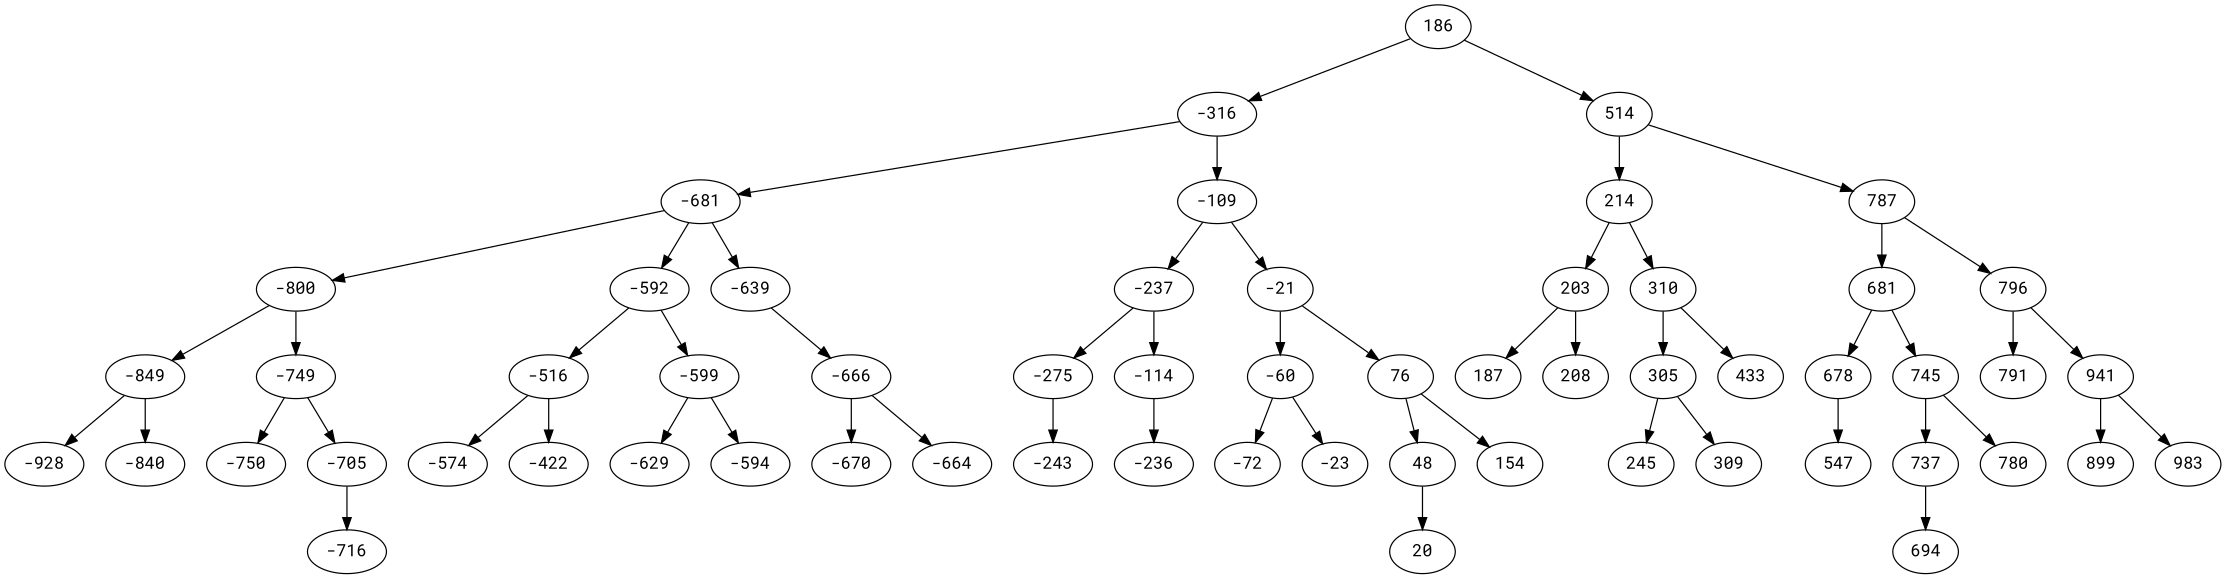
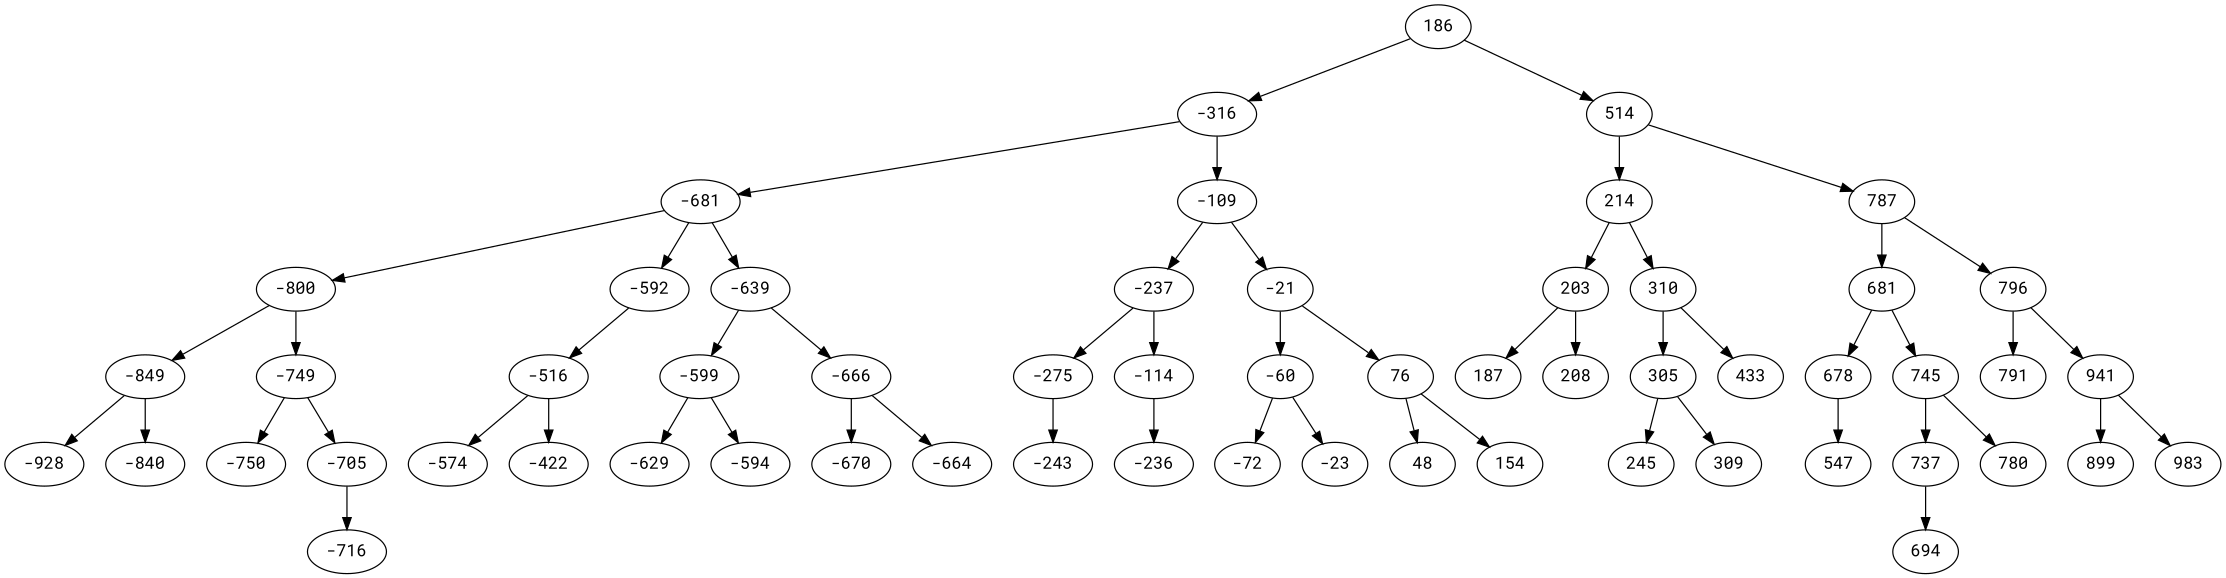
edge "-592" -> "-599": now "-639" -> "-599"
node "20": removed
